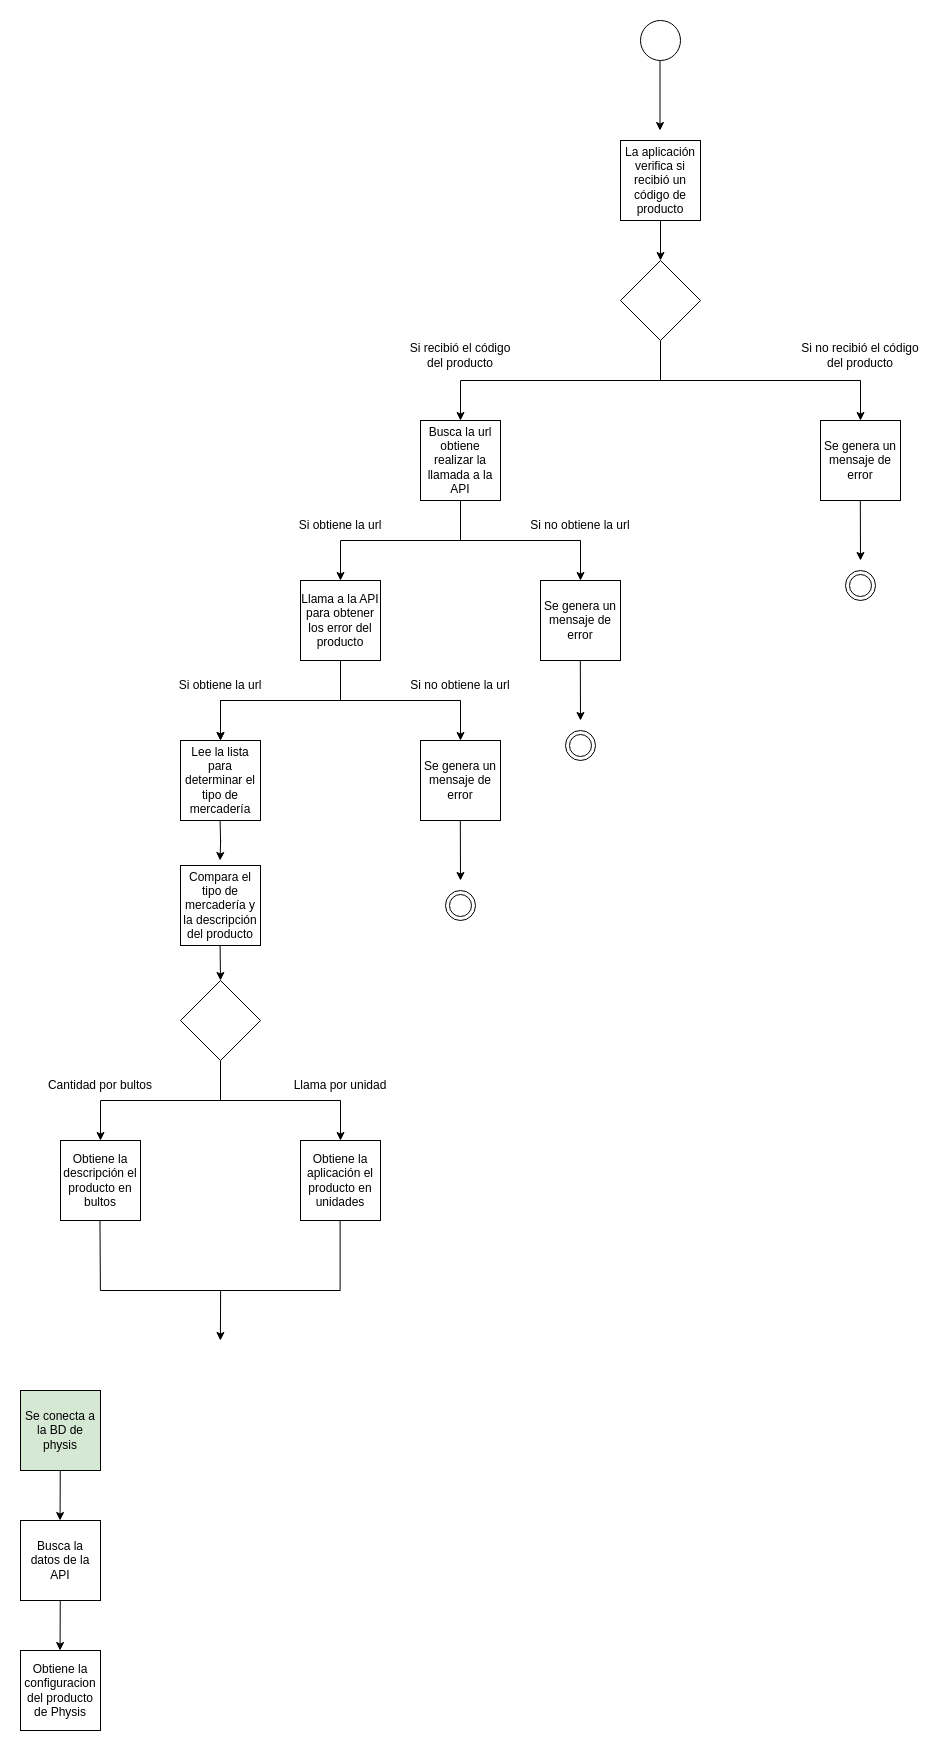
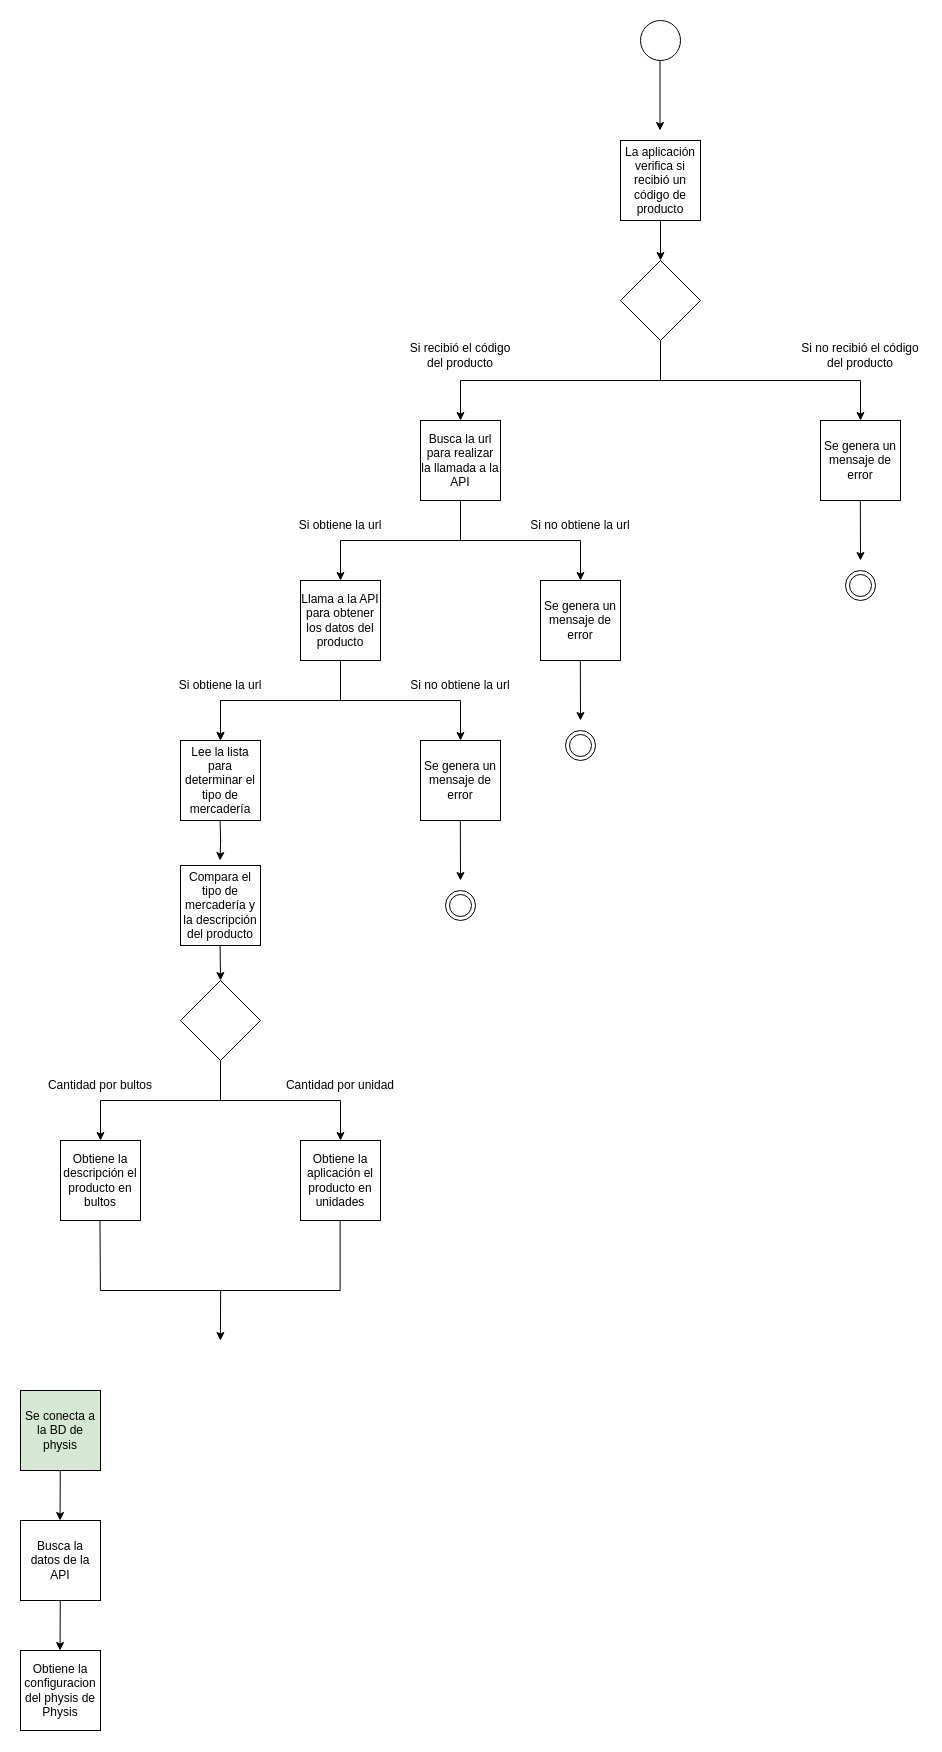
node "Busca la url obtiene realizar la llamada a la API": label "Busca la url obtiene realizar la llamada a la API" -> "Busca la url para realizar la llamada a la API"
node "Llama a la API para obtener los error del producto": label "Llama a la API para obtener los error del producto" -> "Llama a la API para obtener los datos del producto"
node "Llama por unidad": label "Llama por unidad" -> "Cantidad por unidad"
node "Obtiene la configuracion del producto de Physis": label "Obtiene la configuracion del producto de Physis" -> "Obtiene la configuracion del physis de Physis"
